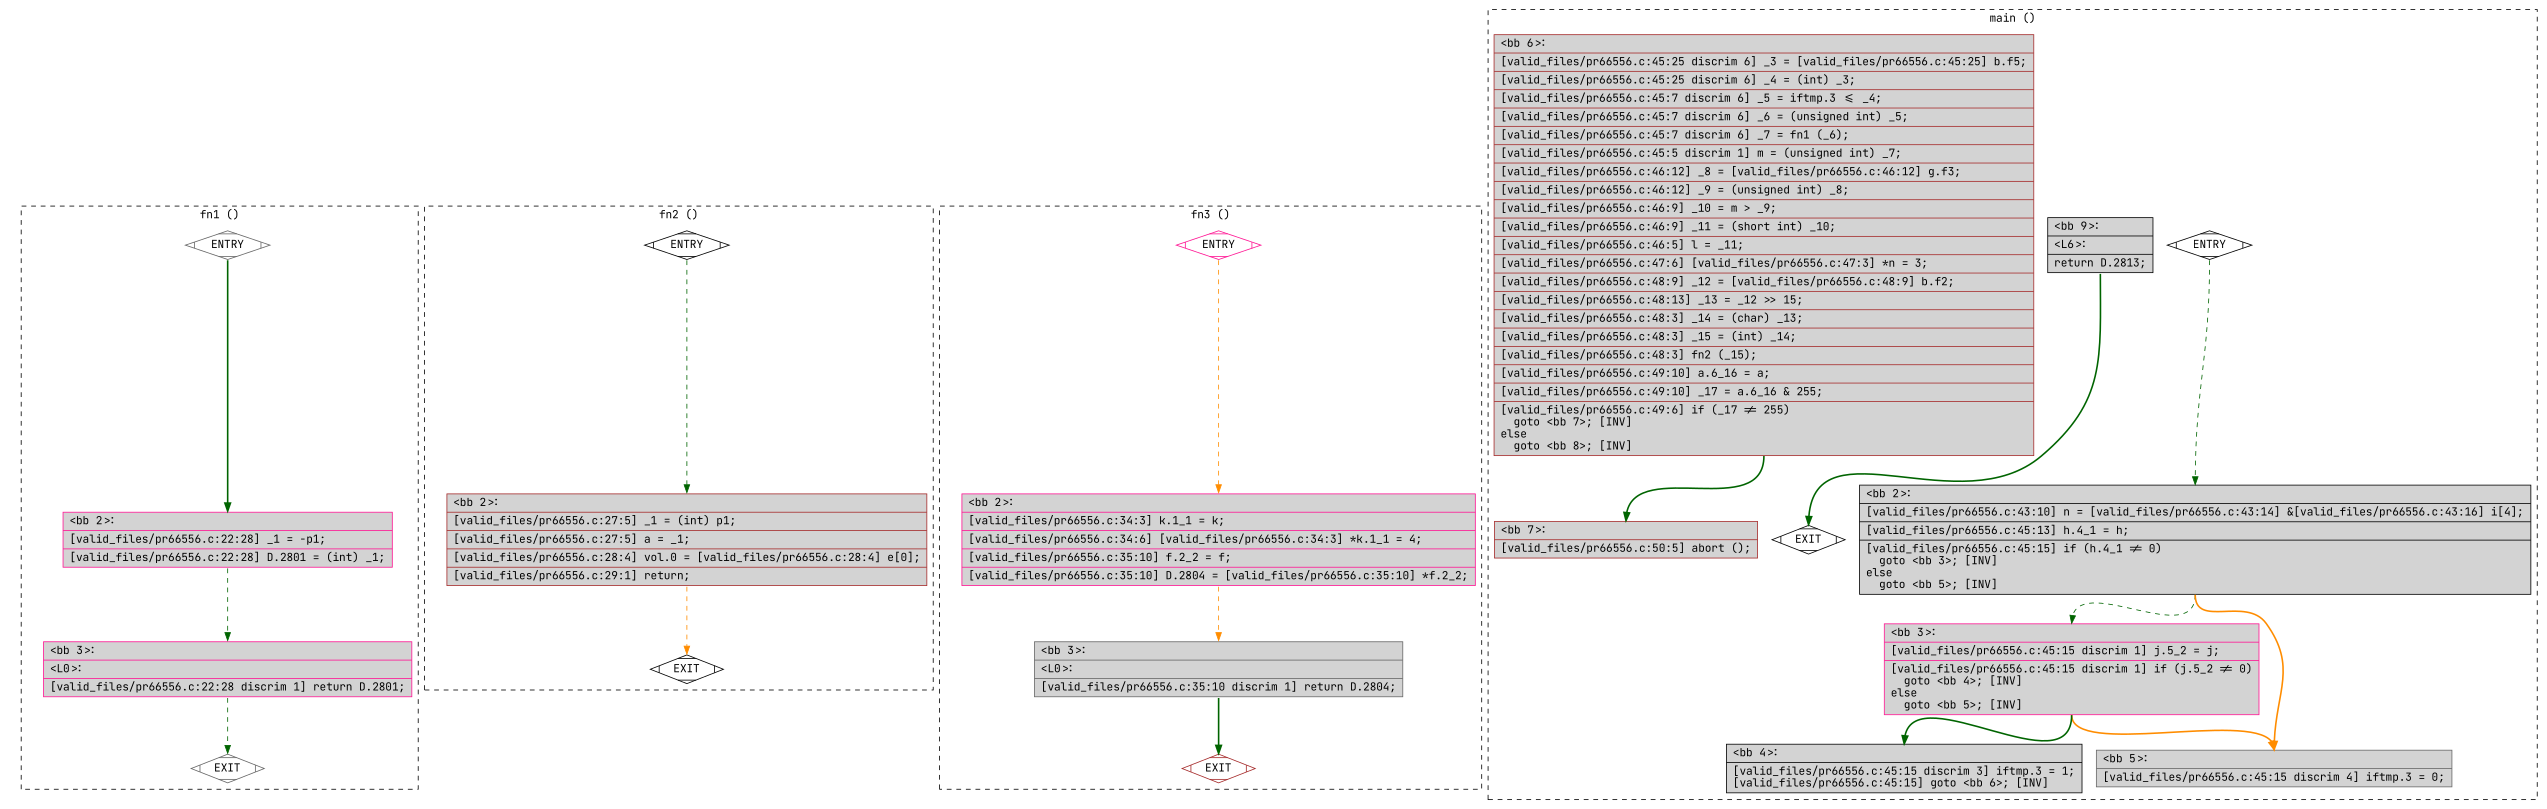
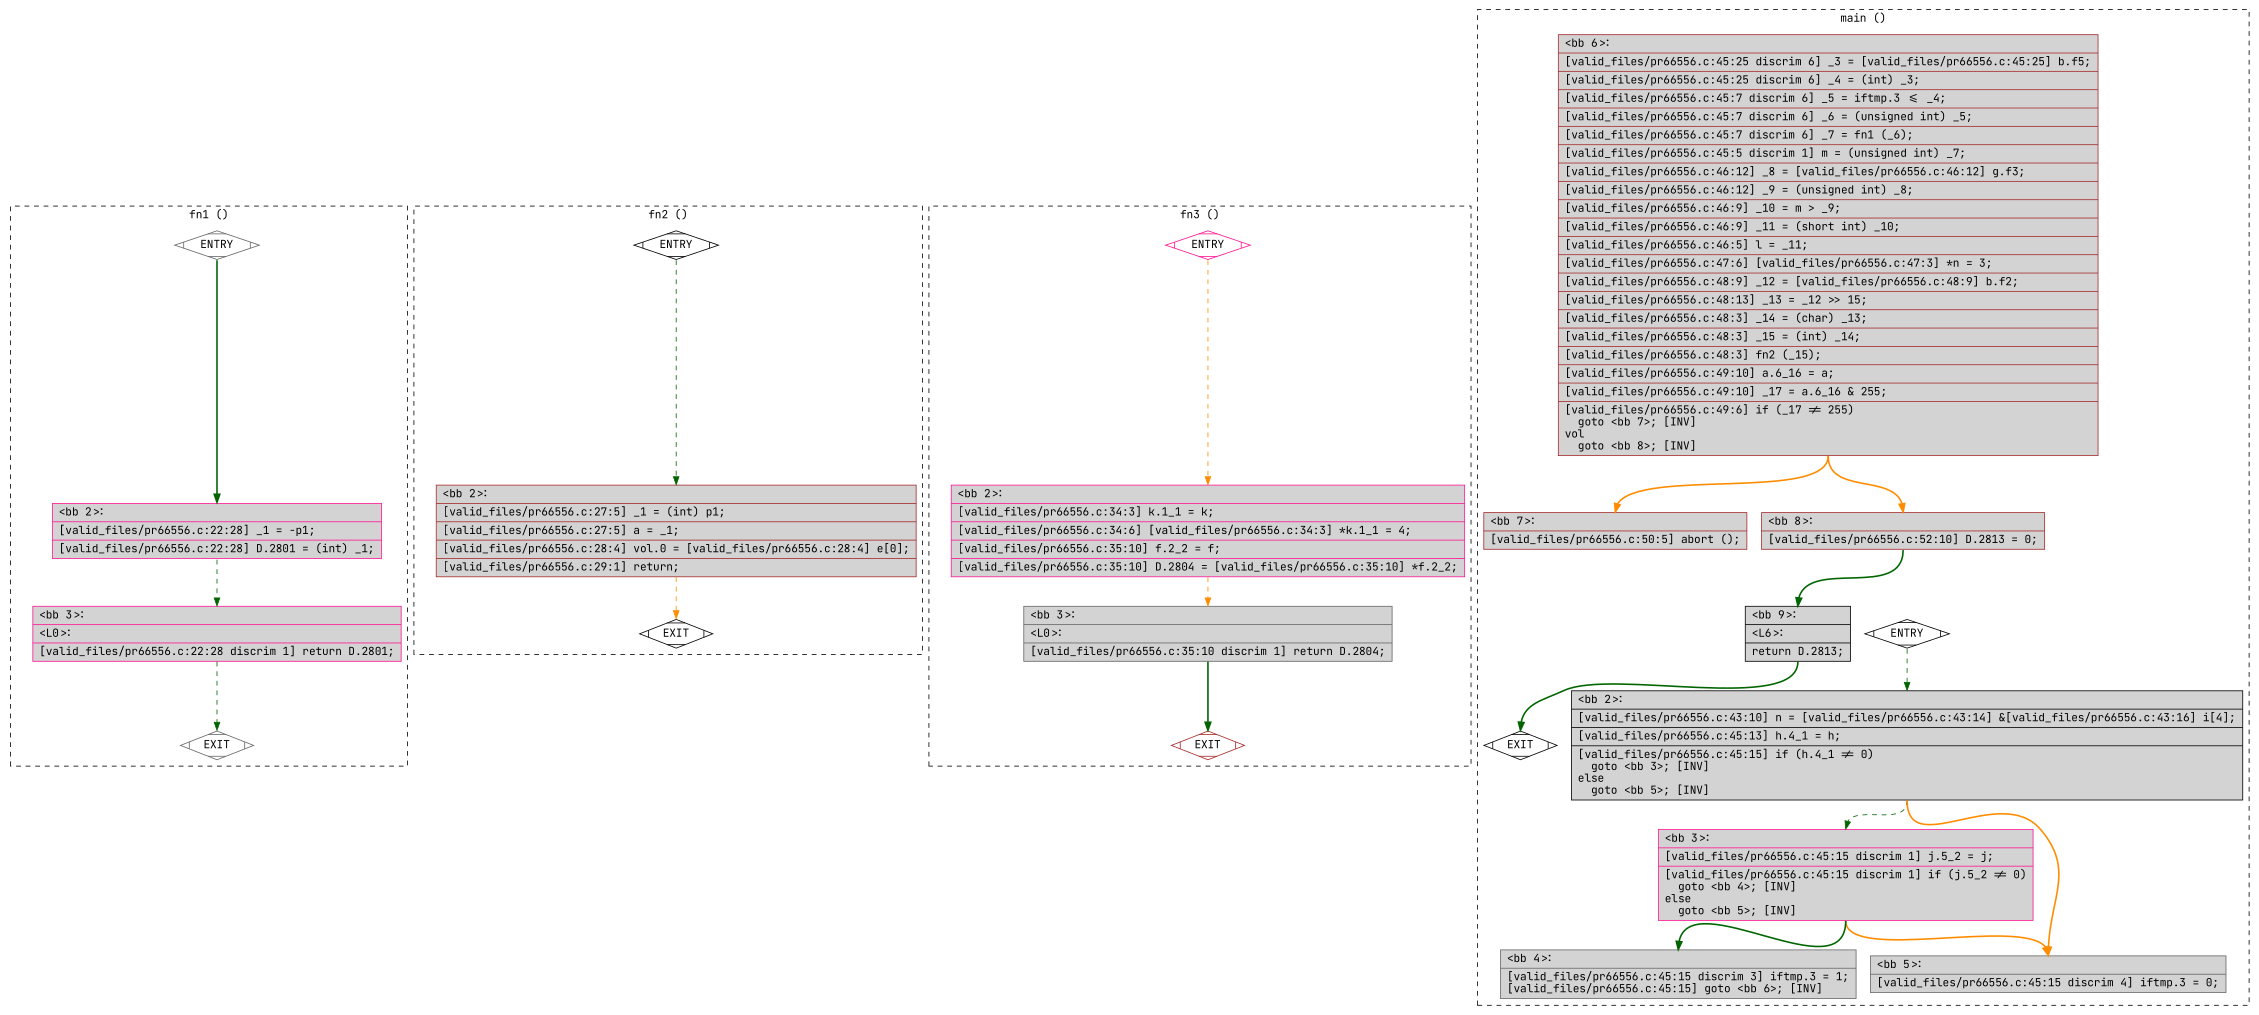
node "<bb 6>:": text "else" -> "vol"
edge "<bb 6>:" -> "<bb 7>:": color darkgreen -> darkorange
node "<bb 8>:": added
node "<bb 4>:": color black -> gray40
